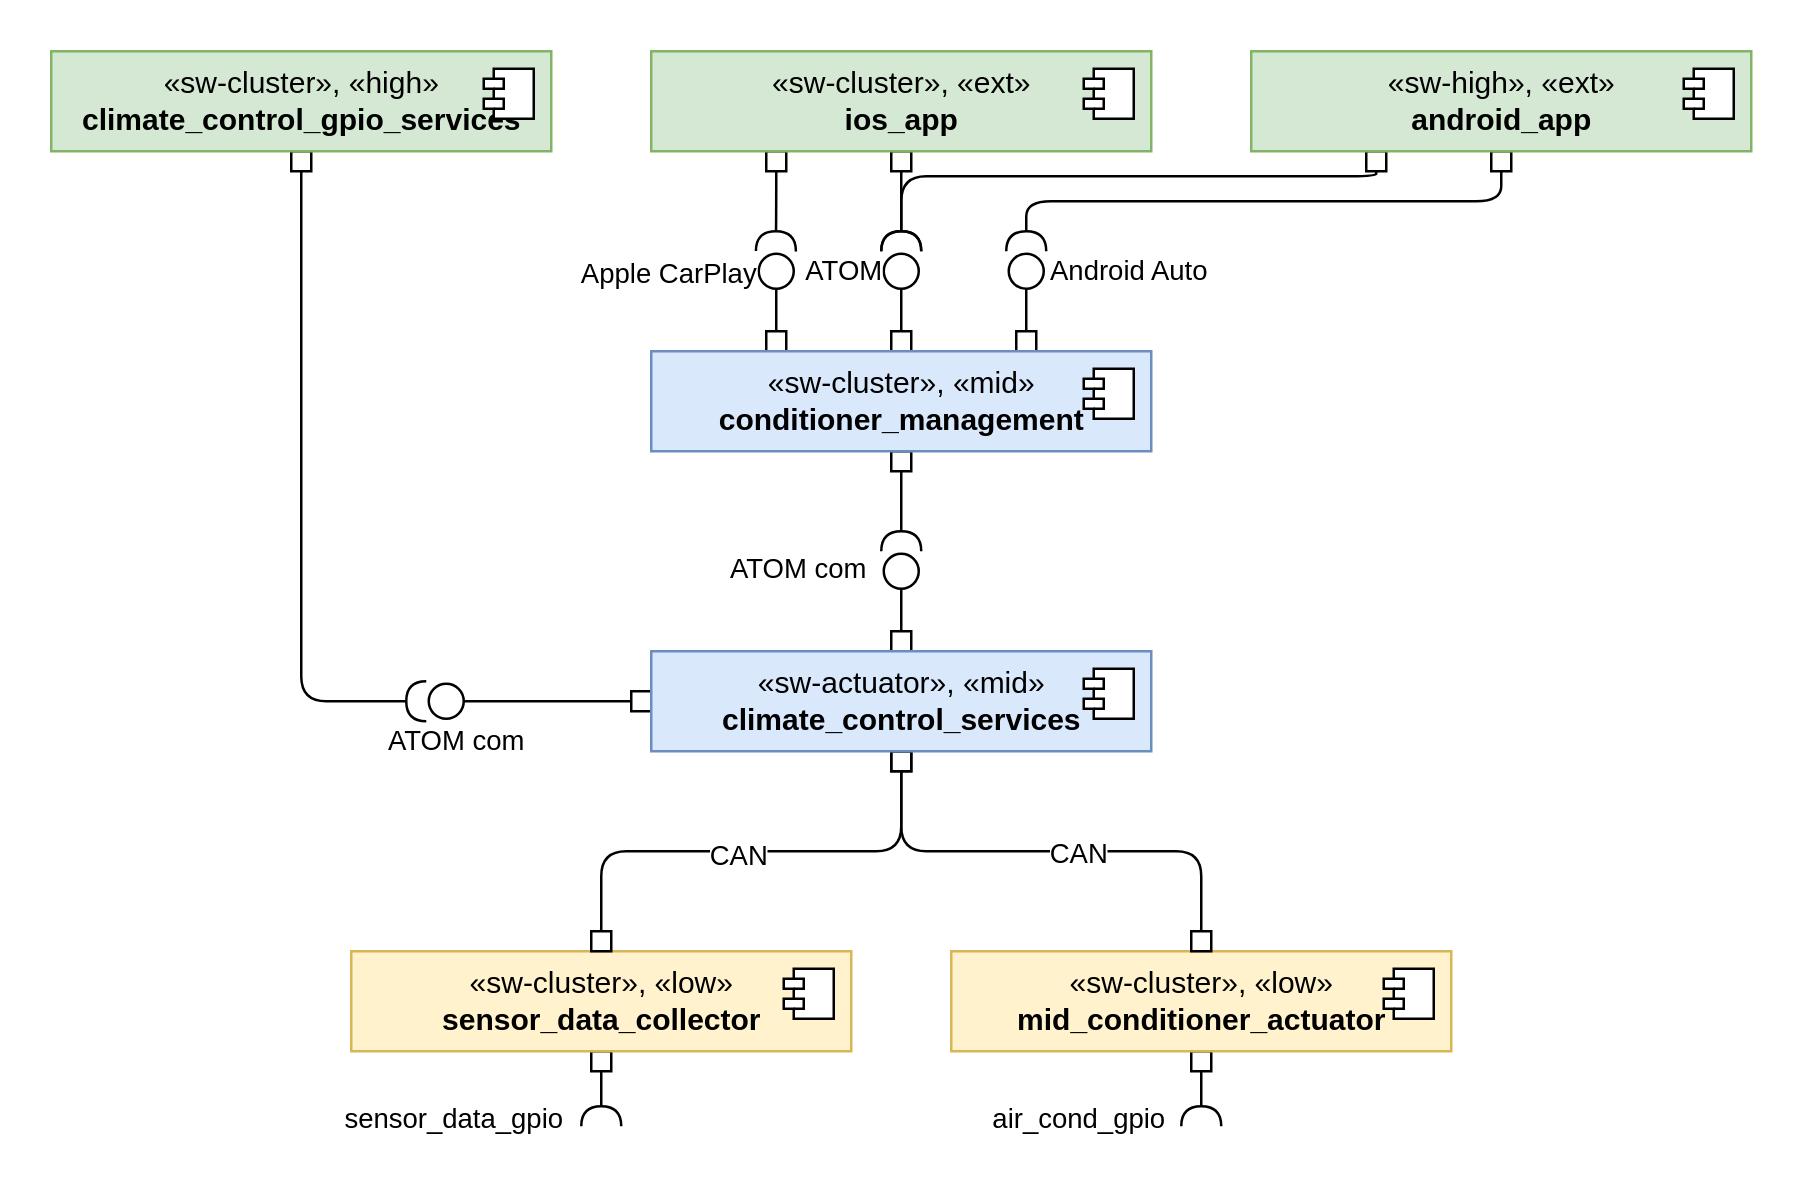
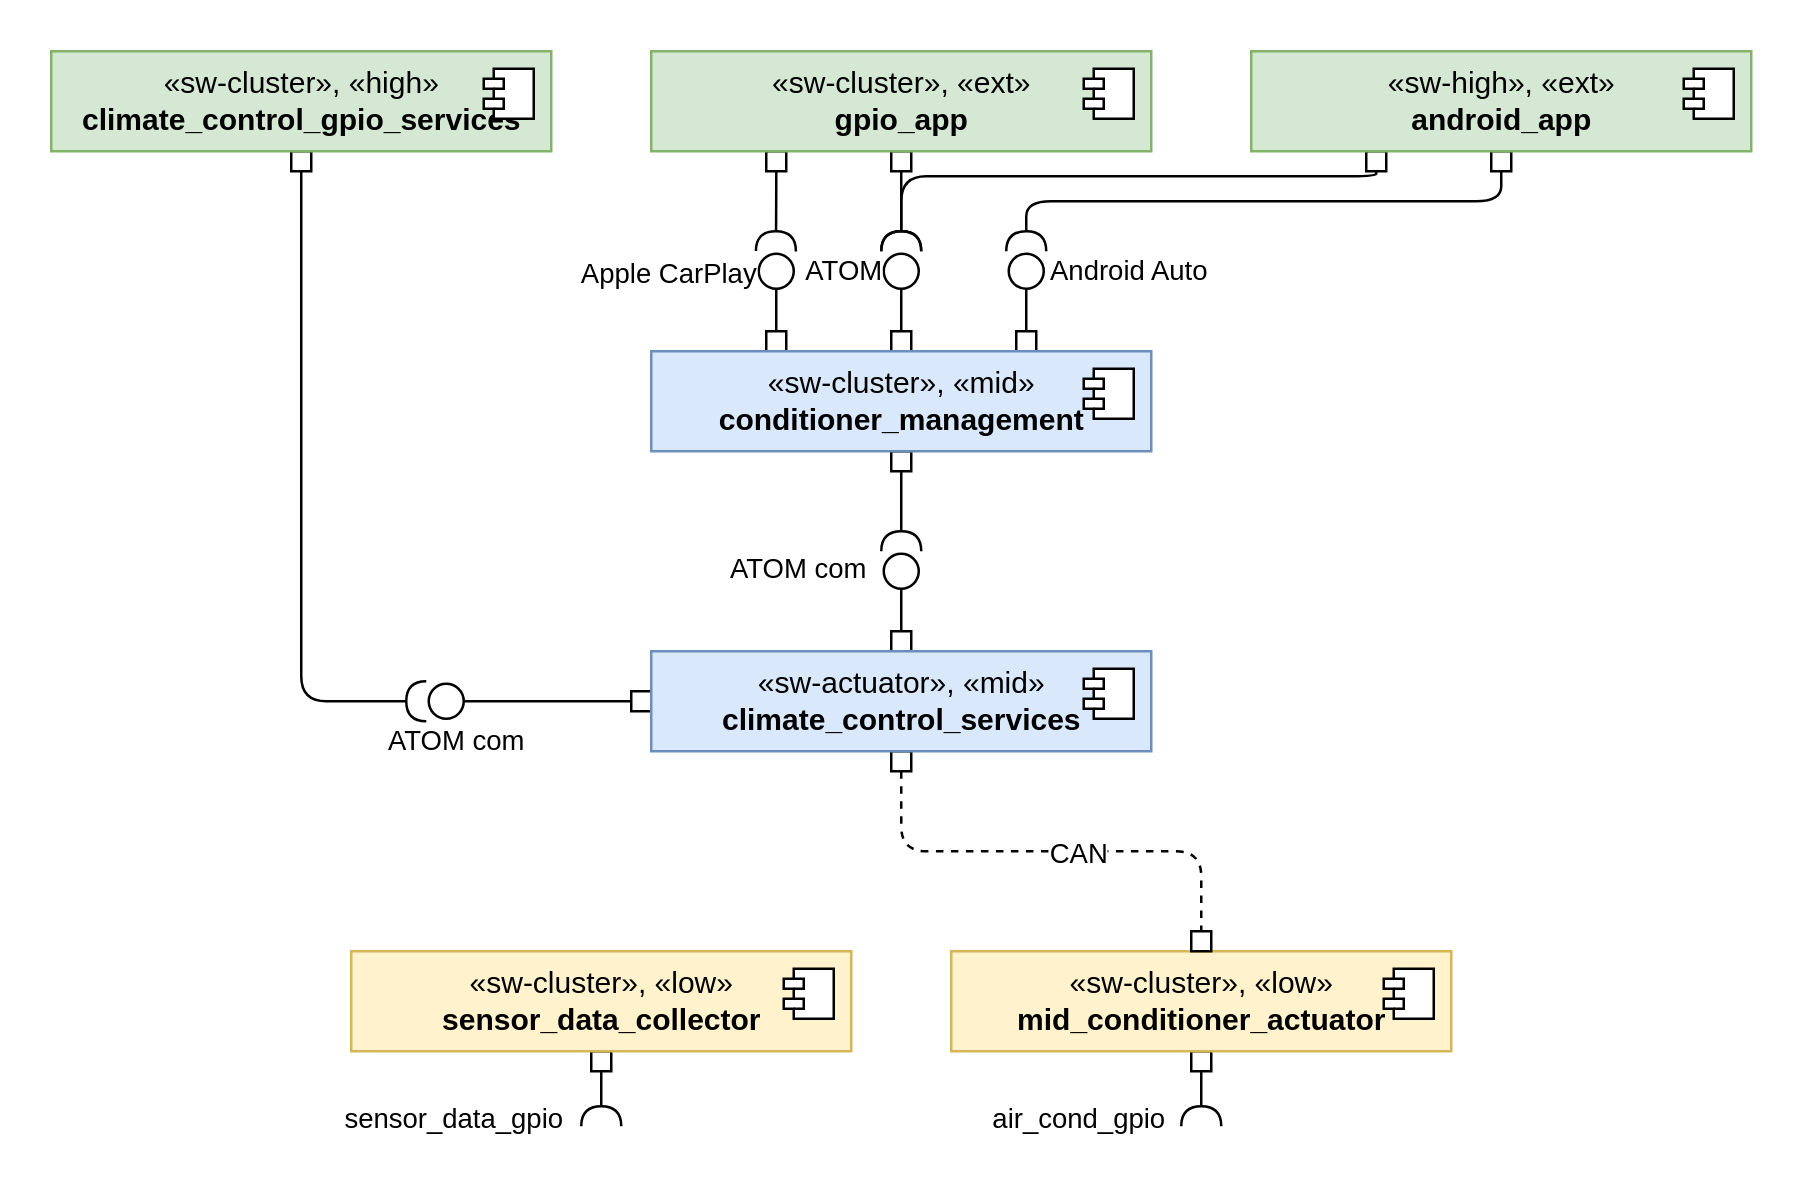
node "«sw-cluster», «ext» ios_app": label "«sw-cluster», «ext» ios_app" -> "«sw-cluster», «ext» gpio_app"
edge "«sw-actuator», «mid» climate_control_services" -- "«sw-cluster», «low» sensor_data_collector": removed, label "CAN"
edge "«sw-actuator», «mid» climate_control_services" -- "«sw-cluster», «low» mid_conditioner_actuator": style solid -> dashed
